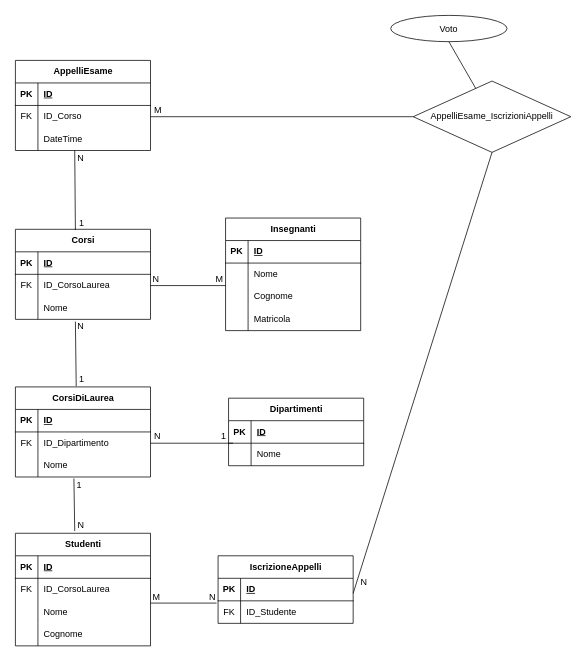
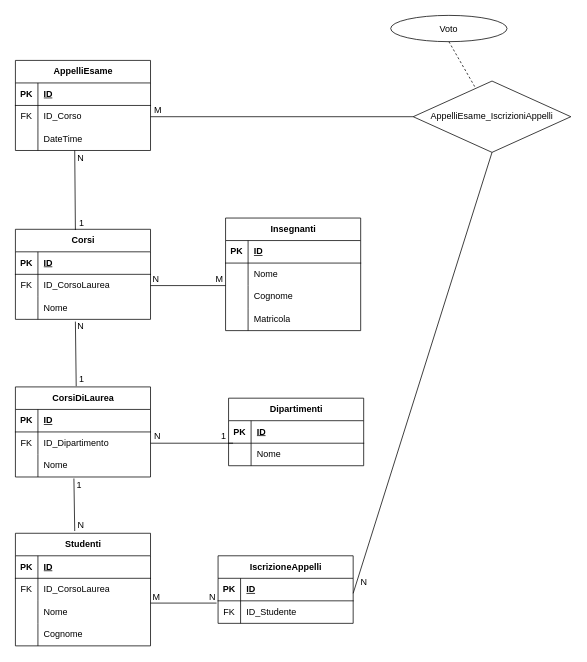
edge "Voto" -- "AppelliEsame_IscrizioniAppelli": style solid -> dashed
